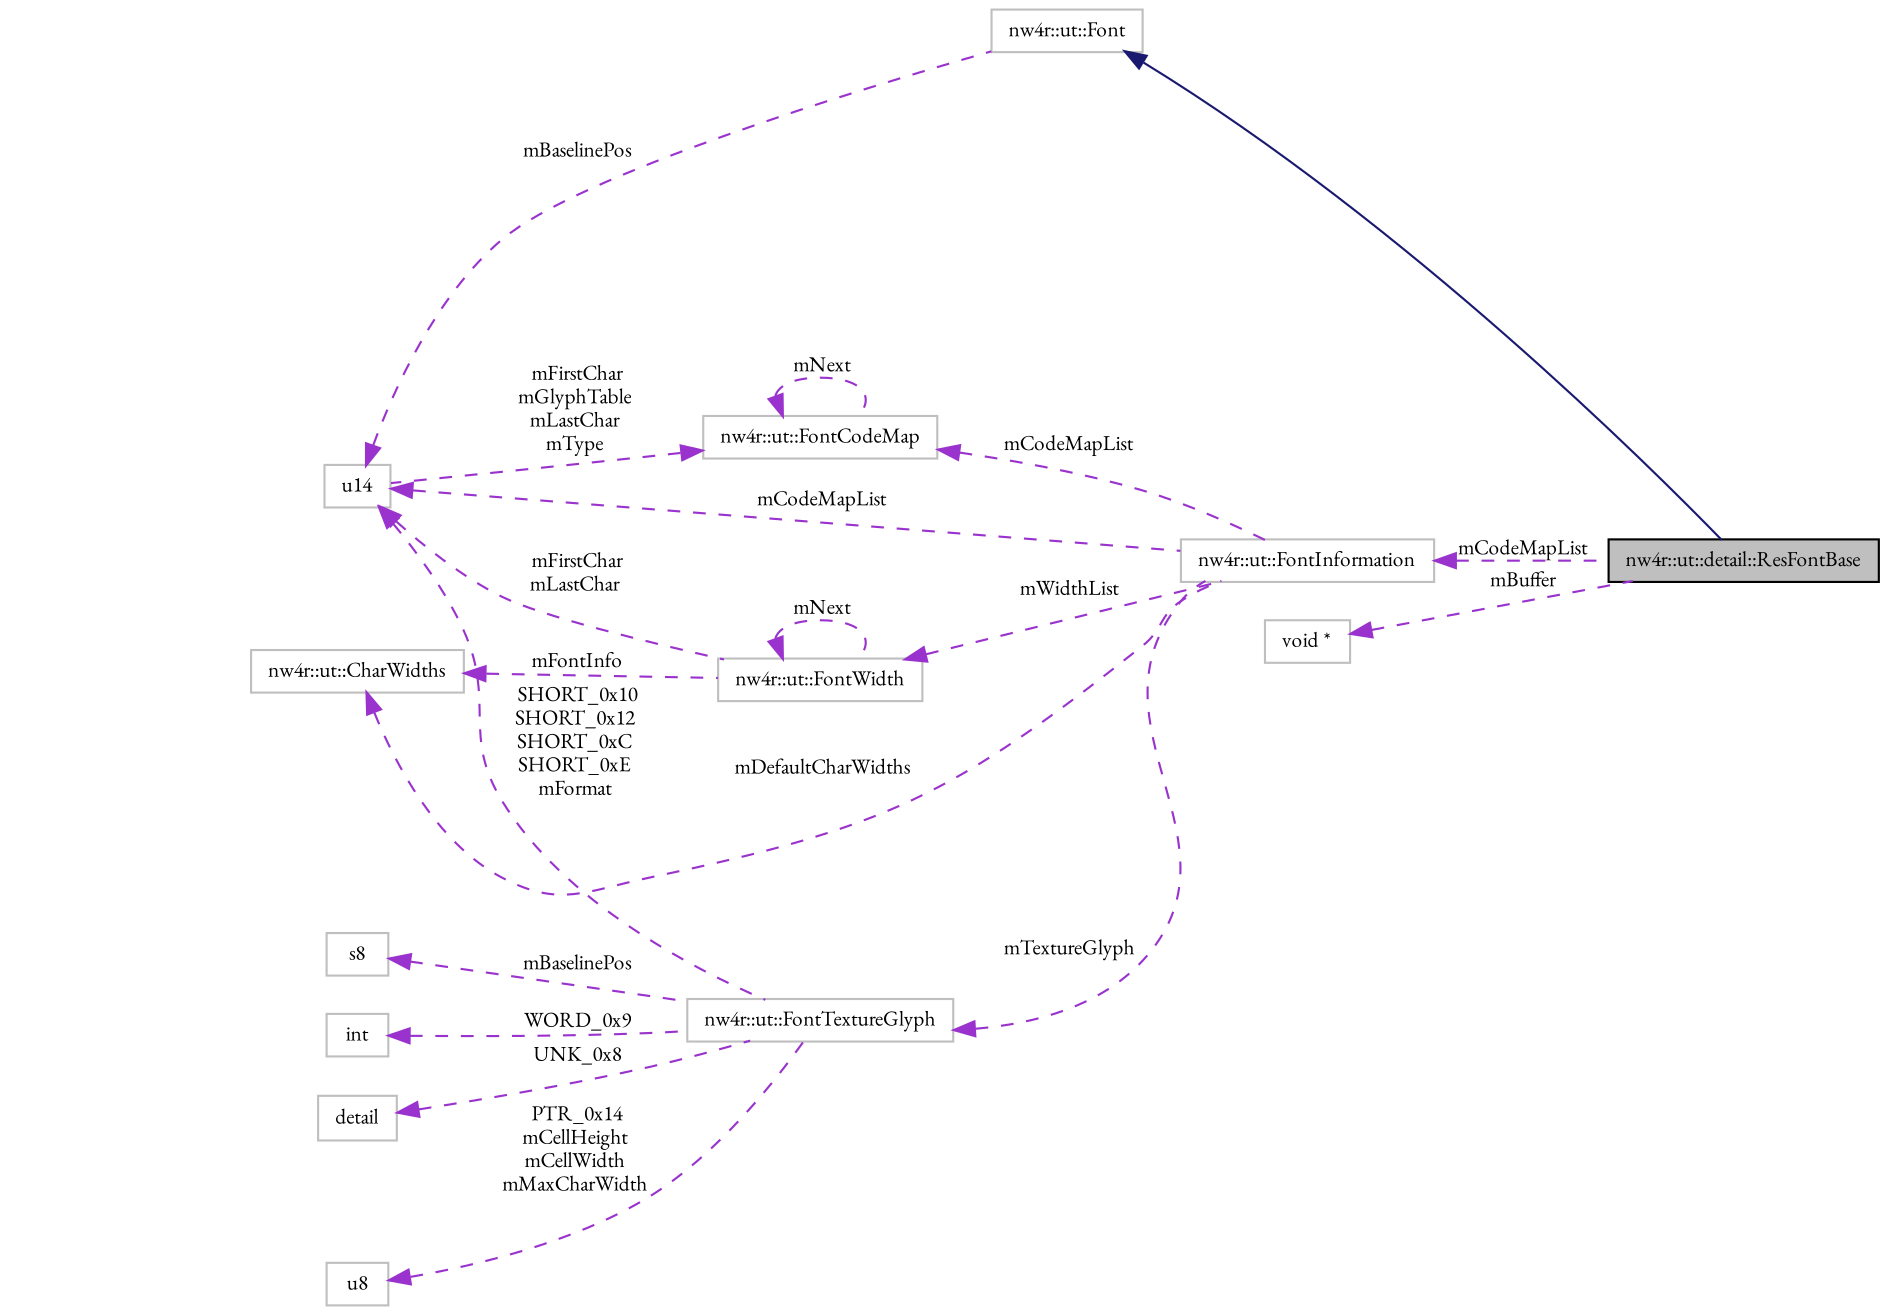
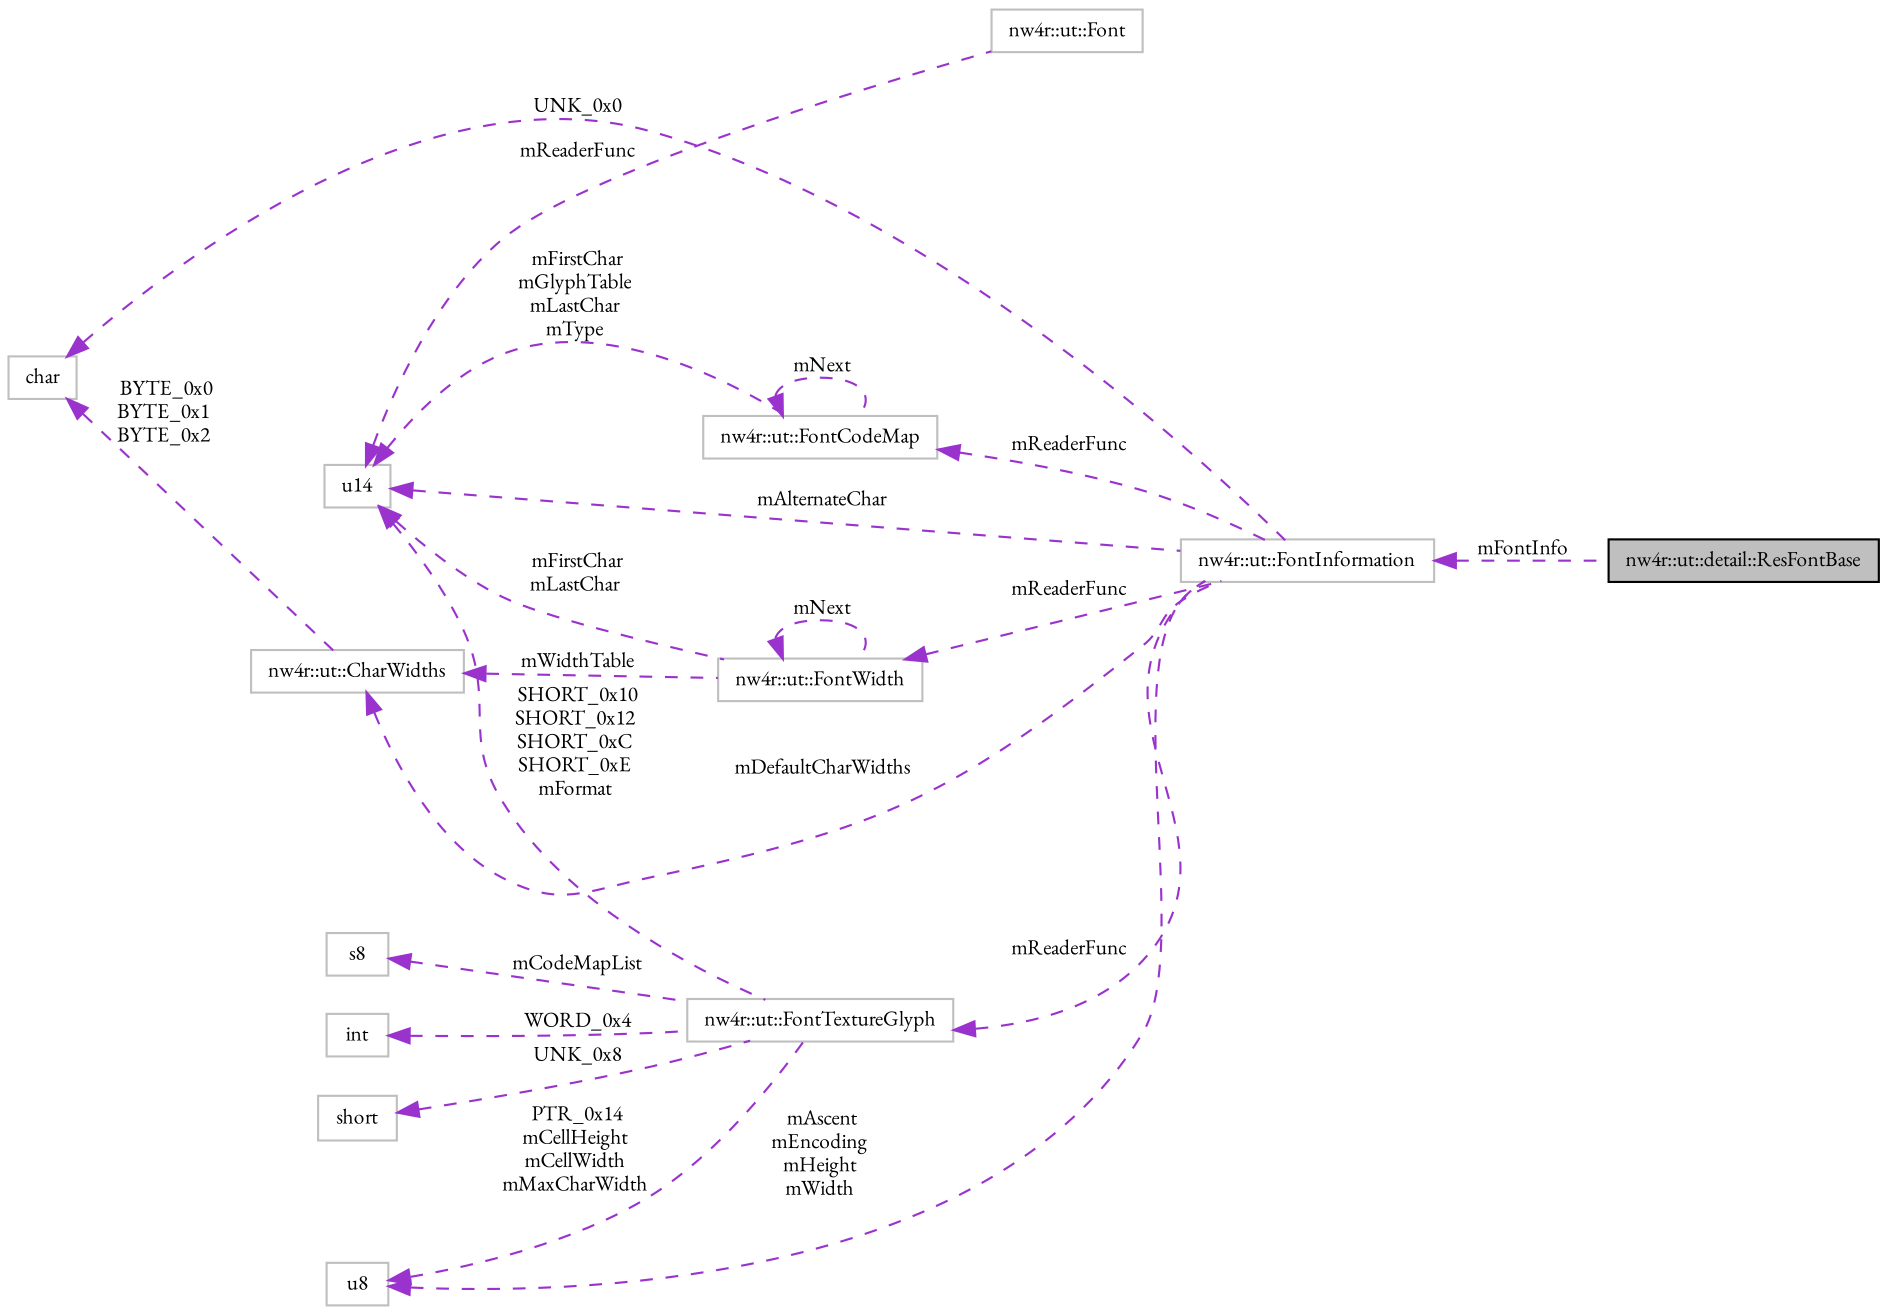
edge "nw4r::ut::Font" -> "u14": label " mBaselinePos" -> " mReaderFunc"
edge "nw4r::ut::detail::ResFontBase" -> "nw4r::ut::Font": removed
node "char": added
edge "nw4r::ut::FontInformation" -> "nw4r::ut::FontCodeMap": label " mCodeMapList" -> " mReaderFunc"
edge "u14" -> "nw4r::ut::FontCodeMap": reversed
edge "nw4r::ut::FontInformation" -> "u14": label " mCodeMapList" -> " mAlternateChar"
edge "nw4r::ut::detail::ResFontBase" -> "nw4r::ut::FontInformation": label " mCodeMapList" -> " mFontInfo"
edge "nw4r::ut::FontInformation" -> "nw4r::ut::FontWidth": label " mWidthList" -> " mReaderFunc"
node "void *": removed
edge "nw4r::ut::FontWidth" -> "nw4r::ut::CharWidths": label " mFontInfo" -> " mWidthTable"
edge "nw4r::ut::FontInformation" -> "nw4r::ut::FontTextureGlyph": label " mTextureGlyph" -> " mReaderFunc"
edge "nw4r::ut::FontTextureGlyph" -> "s8": label " mBaselinePos" -> " mCodeMapList"
edge "nw4r::ut::FontTextureGlyph" -> "int": label " WORD_0x9" -> " WORD_0x4"
node "detail": label "detail" -> "short"
edge "nw4r::ut::FontInformation" -> "u8": added, label "mAscent mEncoding mHeight mWidth"
